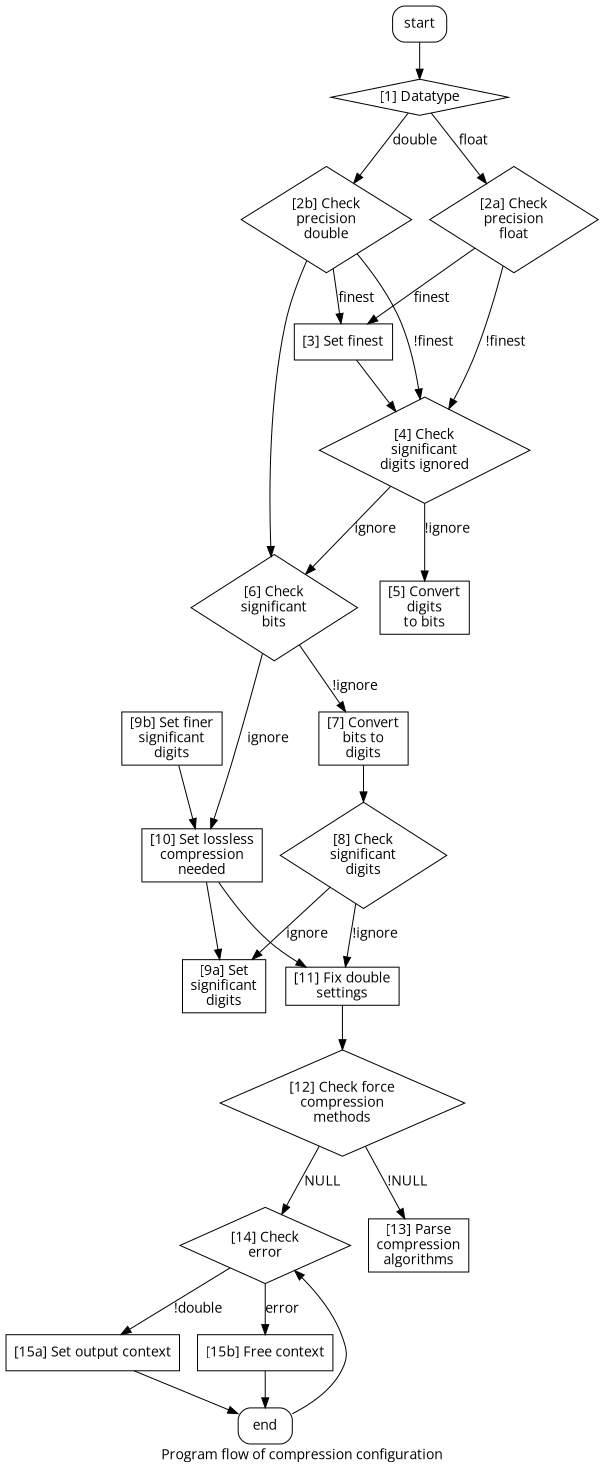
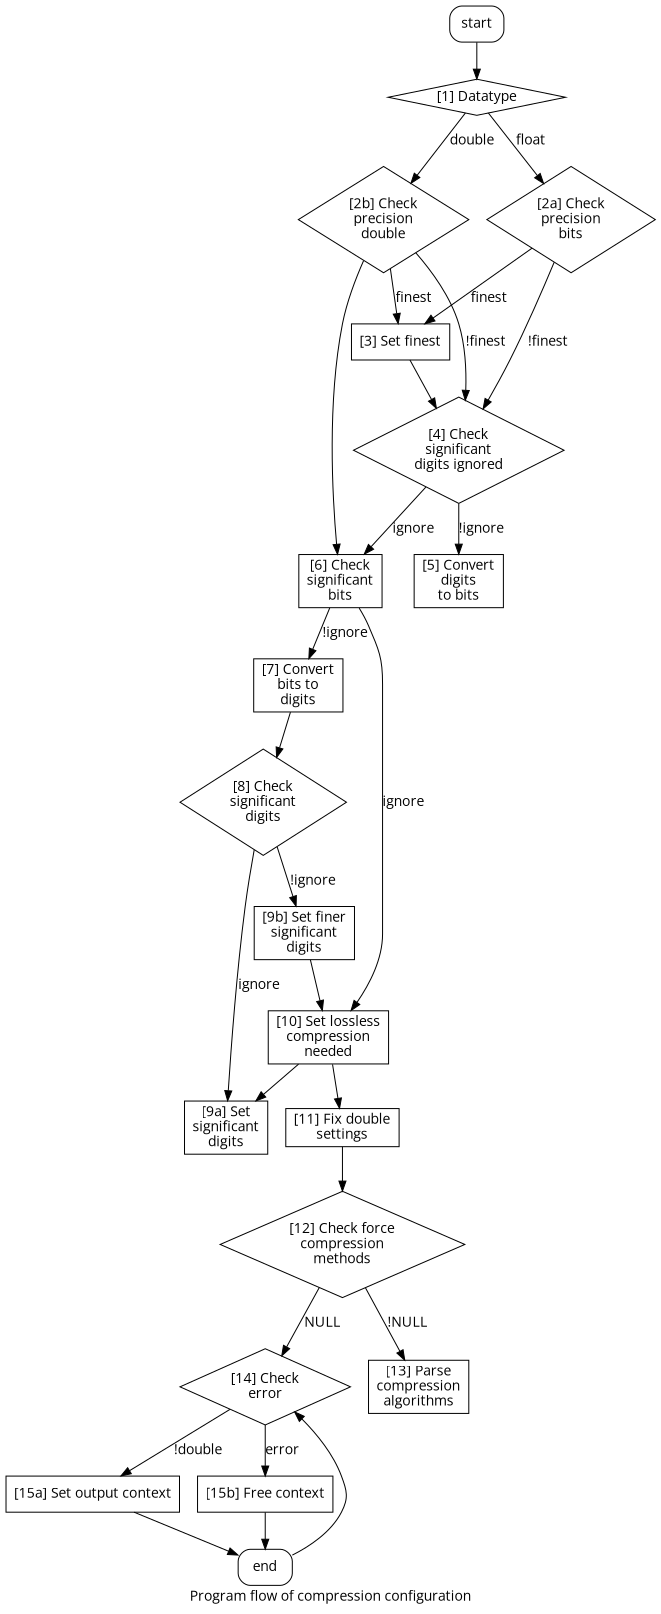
node "[2a] Check precision float": label "[2a] Check precision float" -> "[2a] Check precision bits"
node "[6] Check significant bits": shape diamond -> box
edge "[8] Check significant digits" -> "[11] Fix double settings": now "[8] Check significant digits" -> "[9b] Set finer significant digits"
